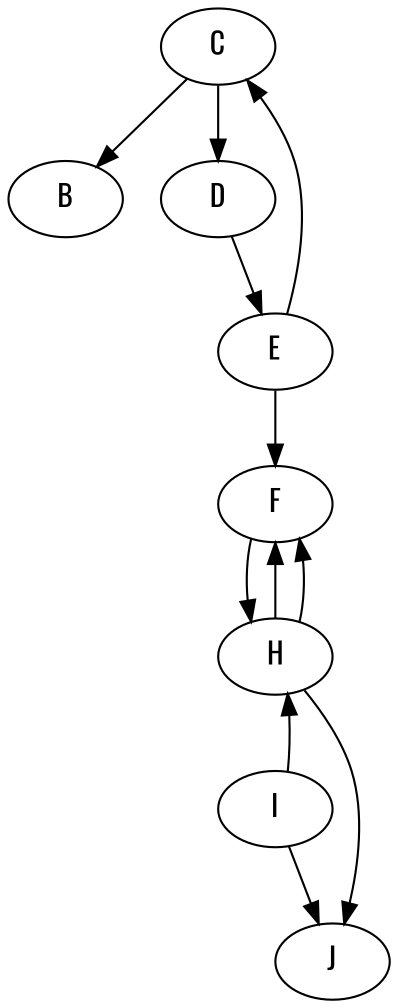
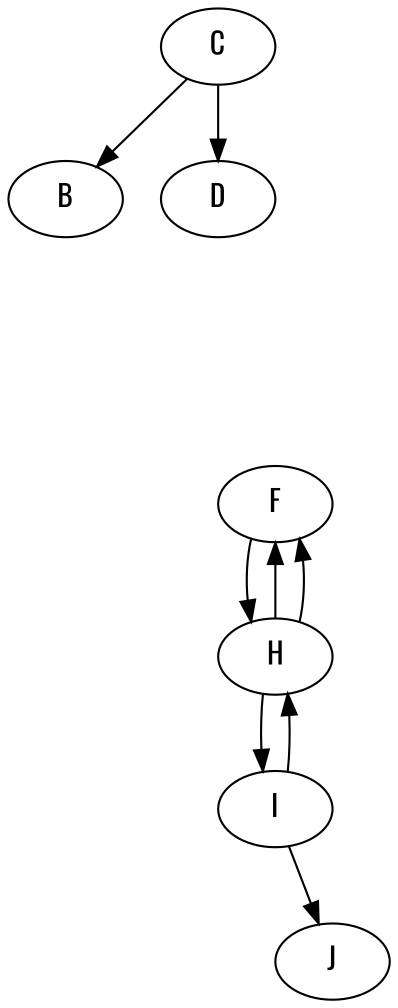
node "E": removed
edge "H" -> "J": now "H" -> "I"
